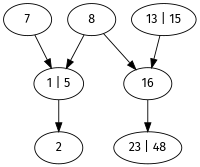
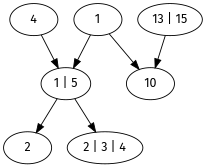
node "7": label "7" -> "4"
node "8": label "8" -> "1"
node "16": label "16" -> "10"
node "2 | 3 | 4": added
node "23 | 48": removed
